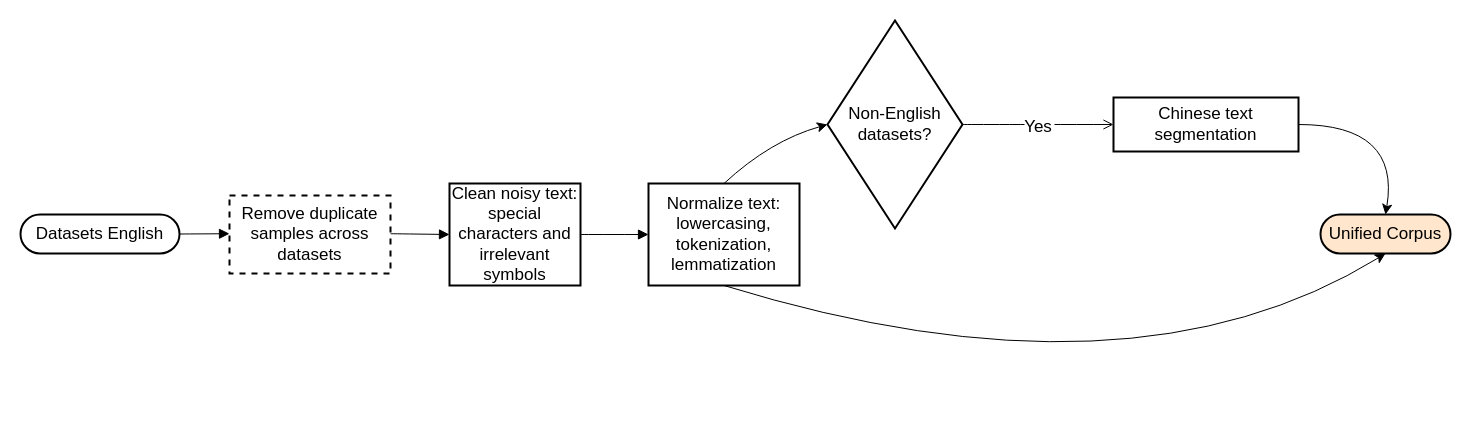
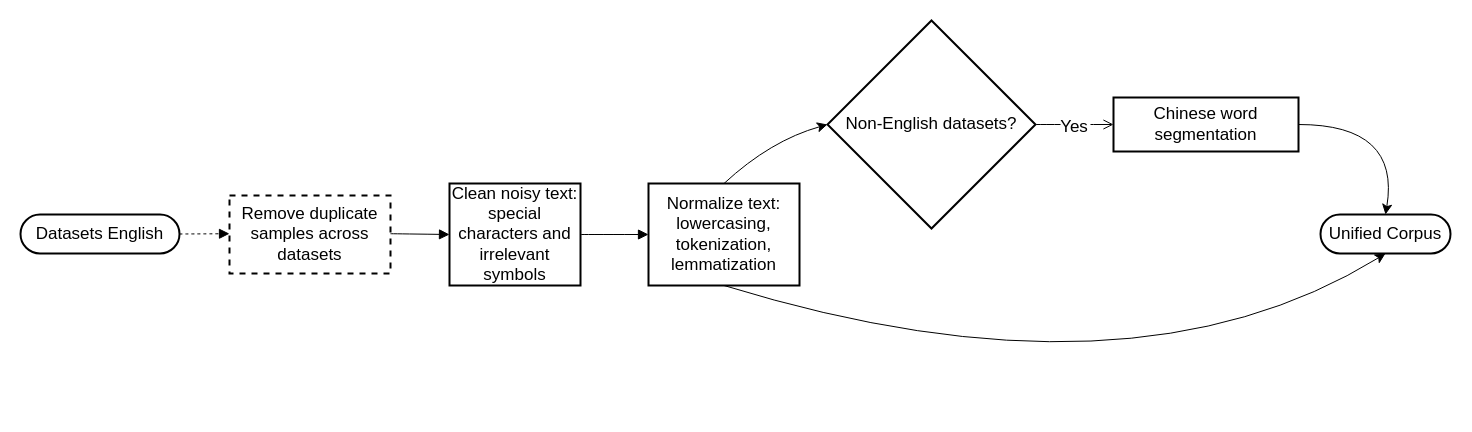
node "Non-English datasets?": size 135x208 -> 208x208
node "Chinese text segmentation": label "Chinese text segmentation" -> "Chinese word segmentation"
edge "Datasets English" -> "Remove duplicate samples across datasets": style solid -> dashed
node "Unified Corpus": fillcolor #ffe6cc -> #ffffff
